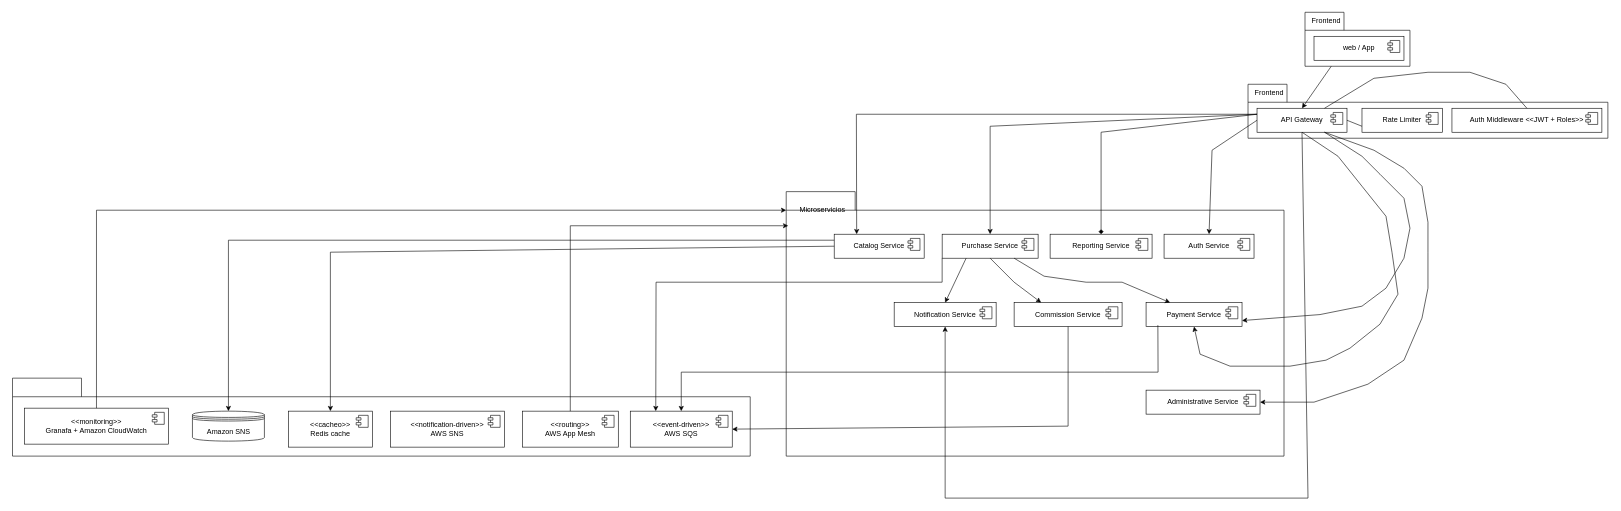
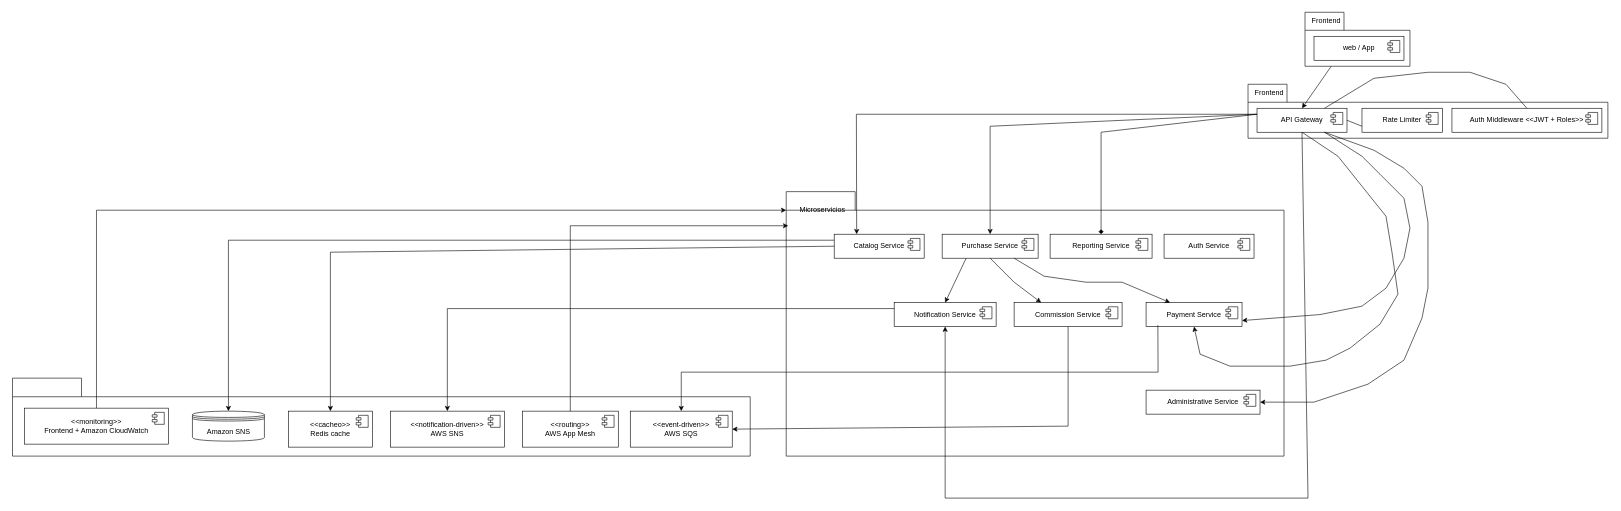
edge "API Gateway" -> "Auth Service": removed
edge "Purchase Service" -> "<<event-driven>> AWS SQS": removed
edge "Notification Service" -> "<<notification-driven>> AWS SNS": added
node "<<monitoring>> Granafa + Amazon CloudWatch": label "<<monitoring>> Granafa + Amazon CloudWatch" -> "<<monitoring>> Frontend + Amazon CloudWatch"
